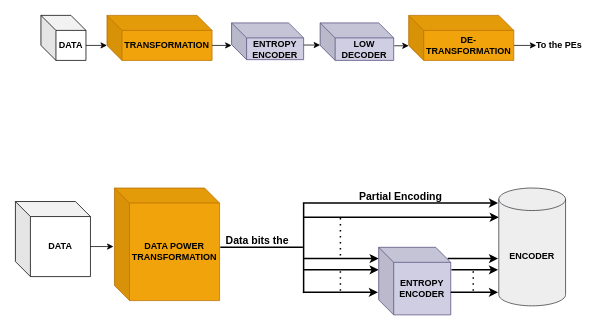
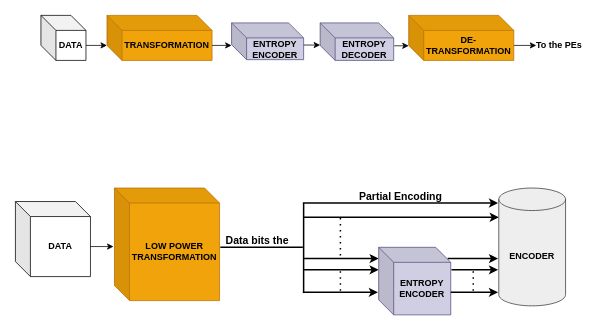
node "LOW DECODER": label "LOW DECODER" -> "ENTROPY DECODER"
node "DATA POWER TRANSFORMATION": label "DATA POWER TRANSFORMATION" -> "LOW POWER TRANSFORMATION"
